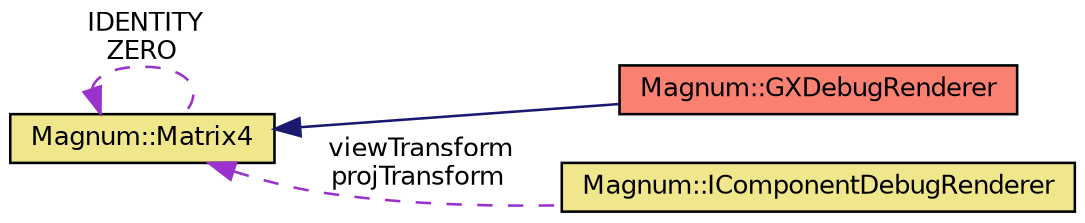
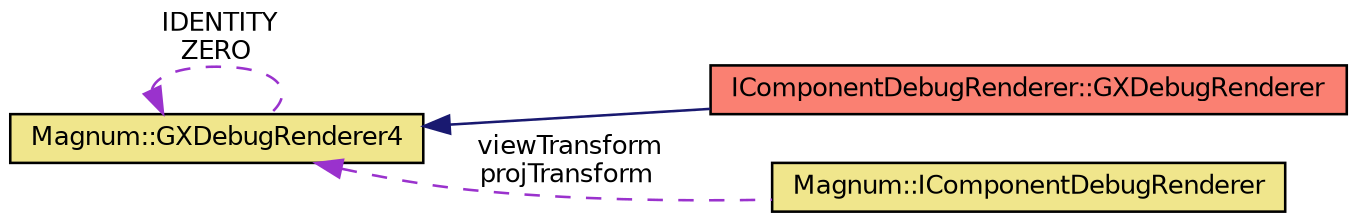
node "Magnum::GXDebugRenderer": label "Magnum::GXDebugRenderer" -> "IComponentDebugRenderer::GXDebugRenderer"
node "Magnum::Matrix4": label "Magnum::Matrix4" -> "Magnum::GXDebugRenderer4"
